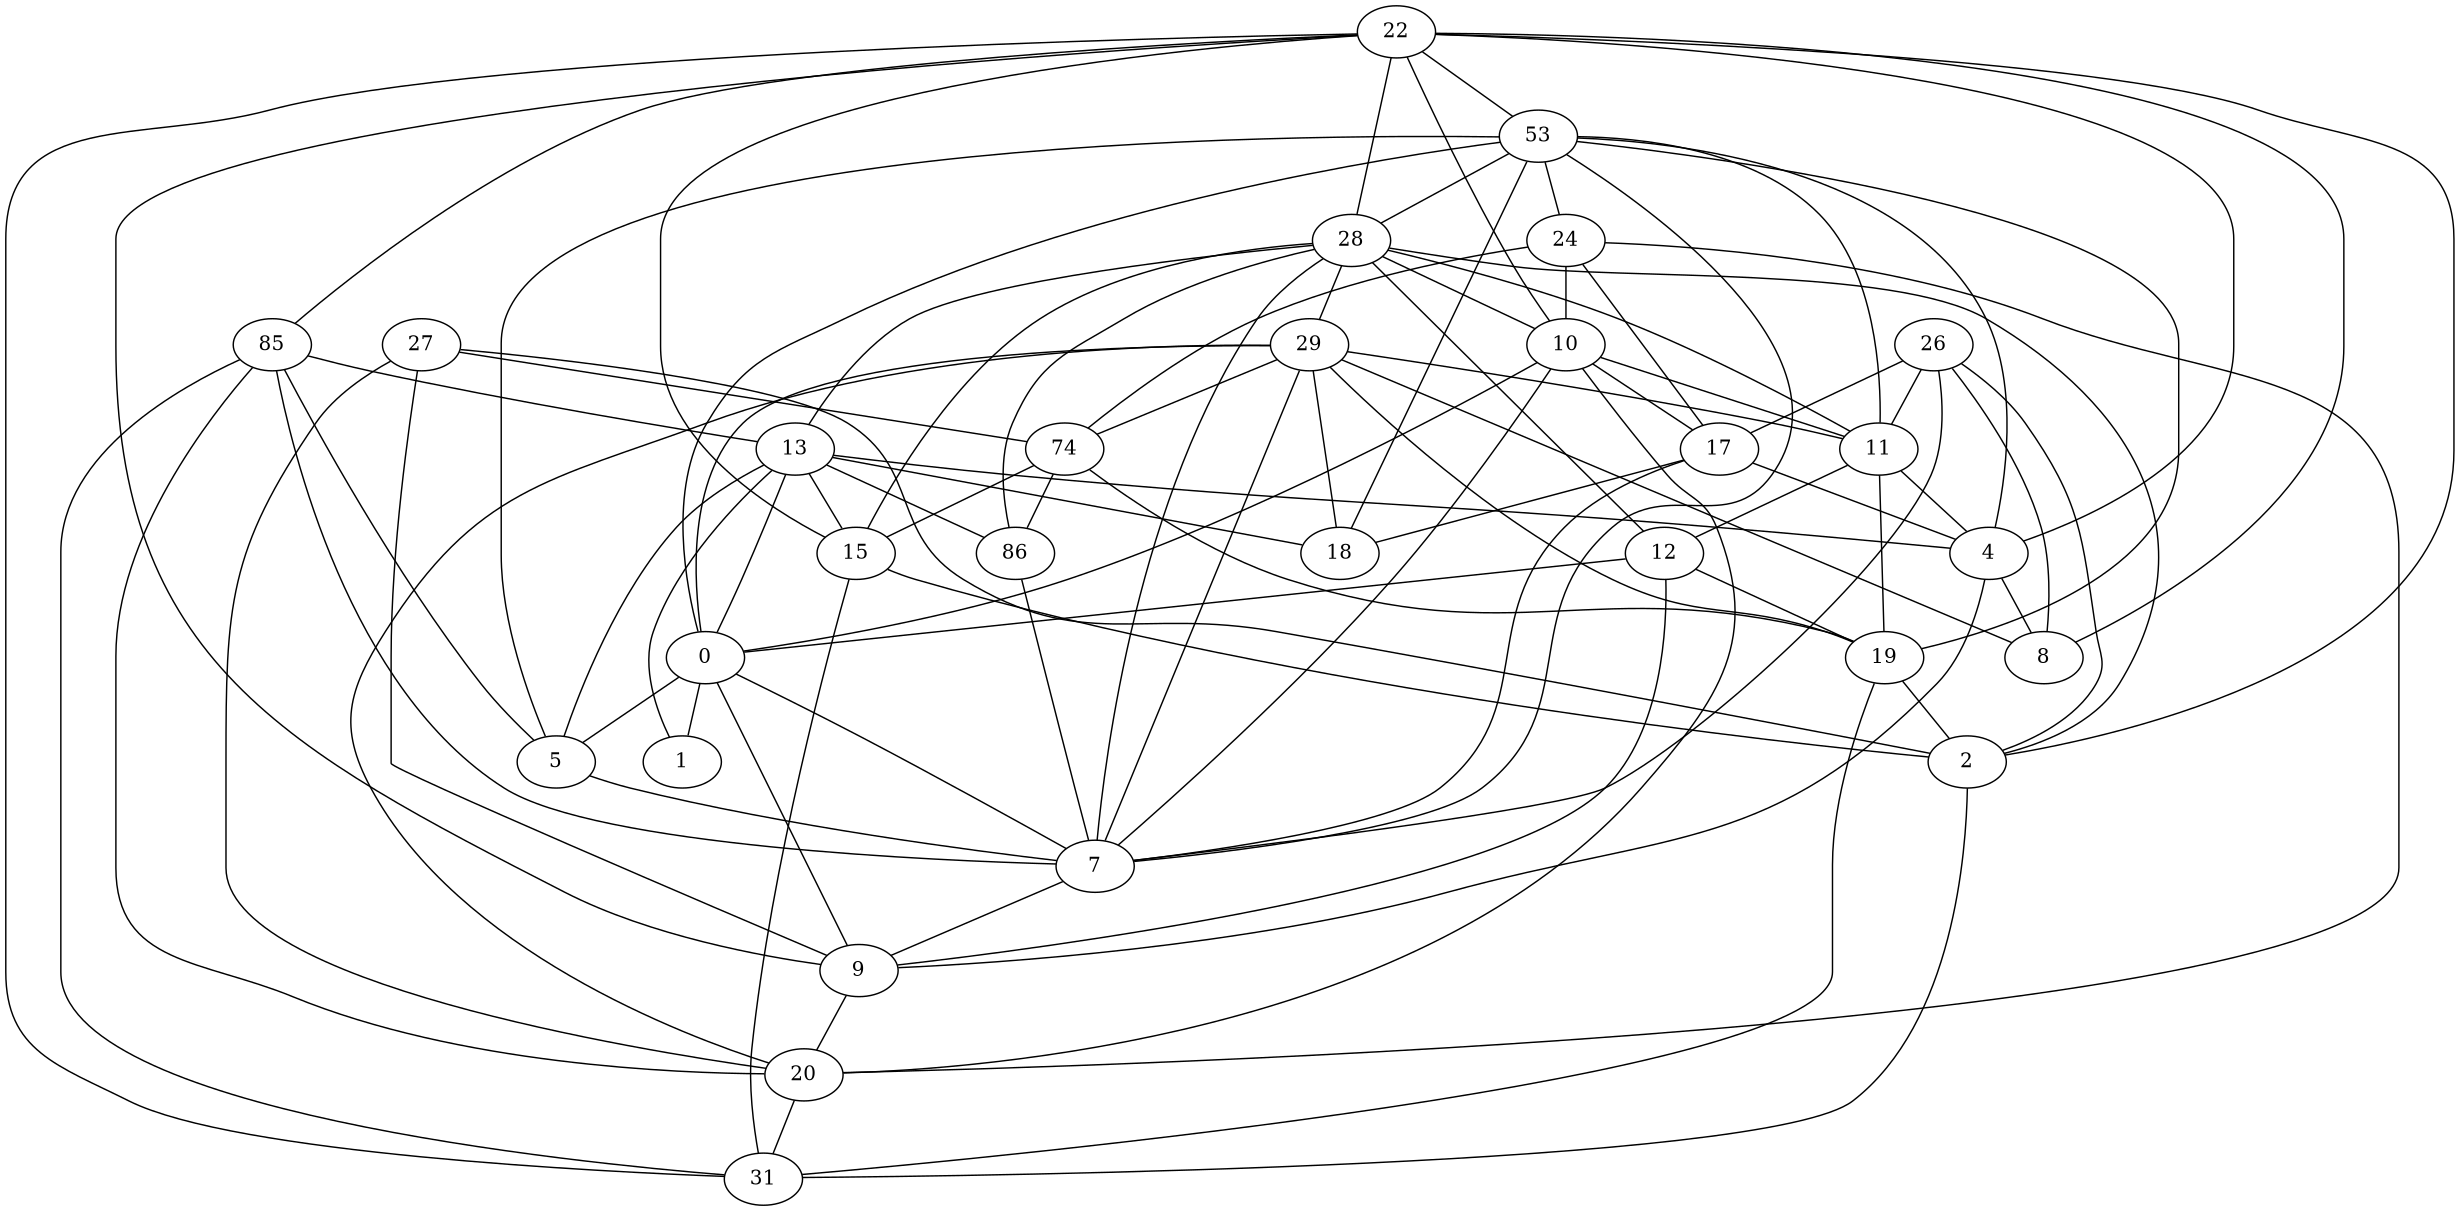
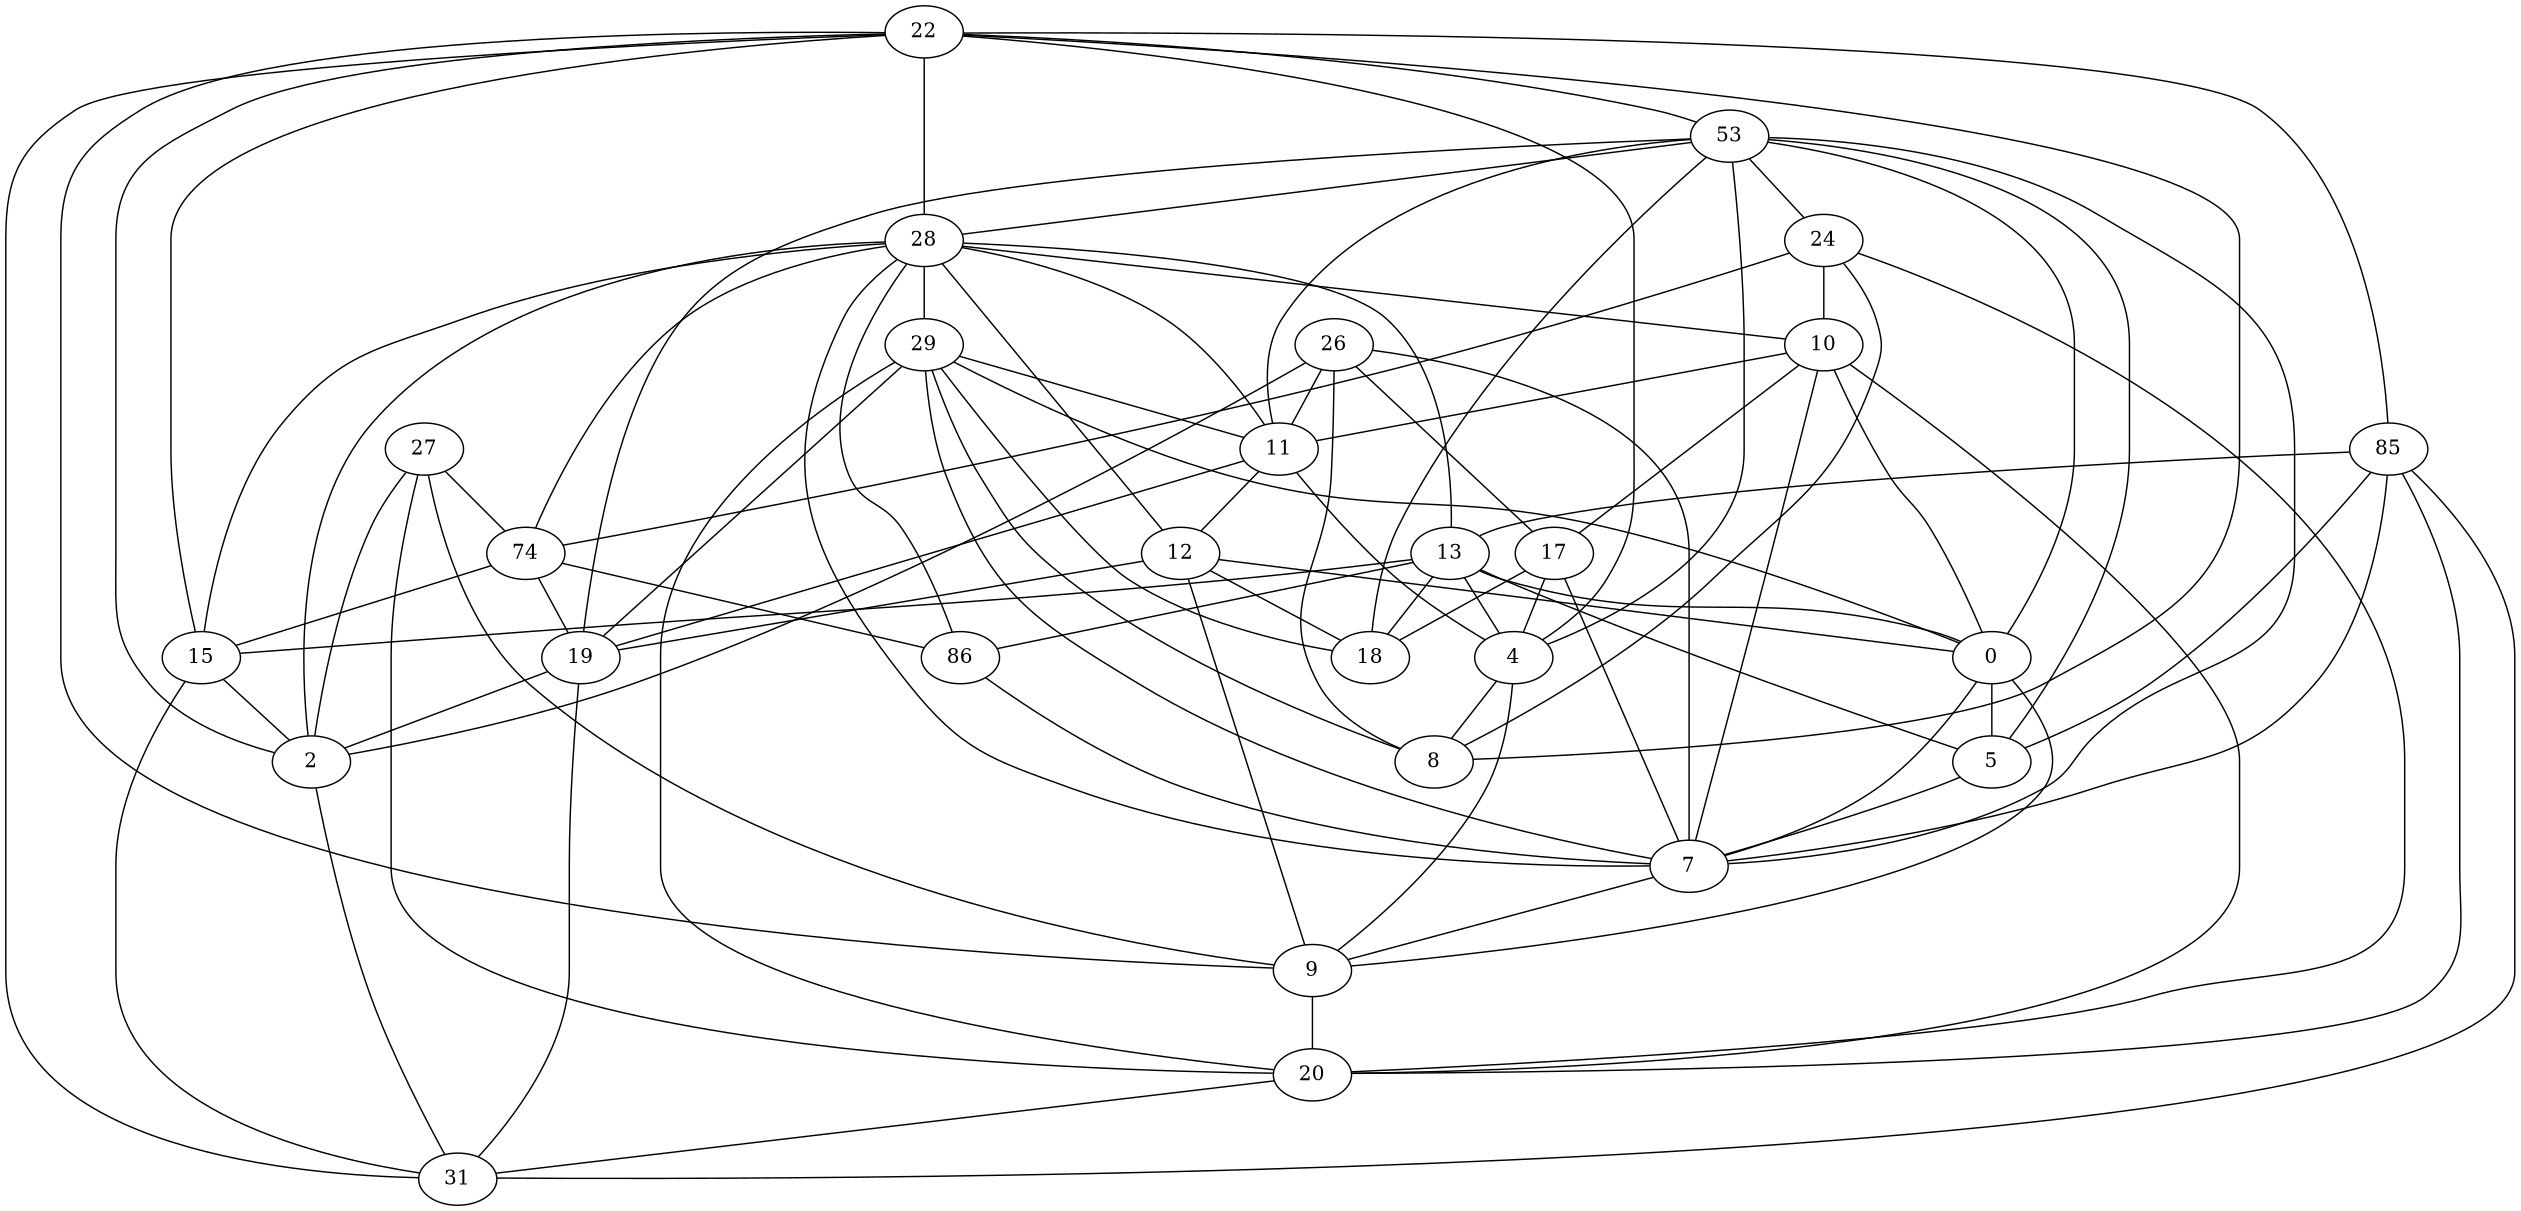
edge "22" -- "10": removed
edge "24" -- "17": now "24" -- "8"
edge "29" -- "74": now "28" -- "74"
edge "12" -- "18": added
node "1": removed
